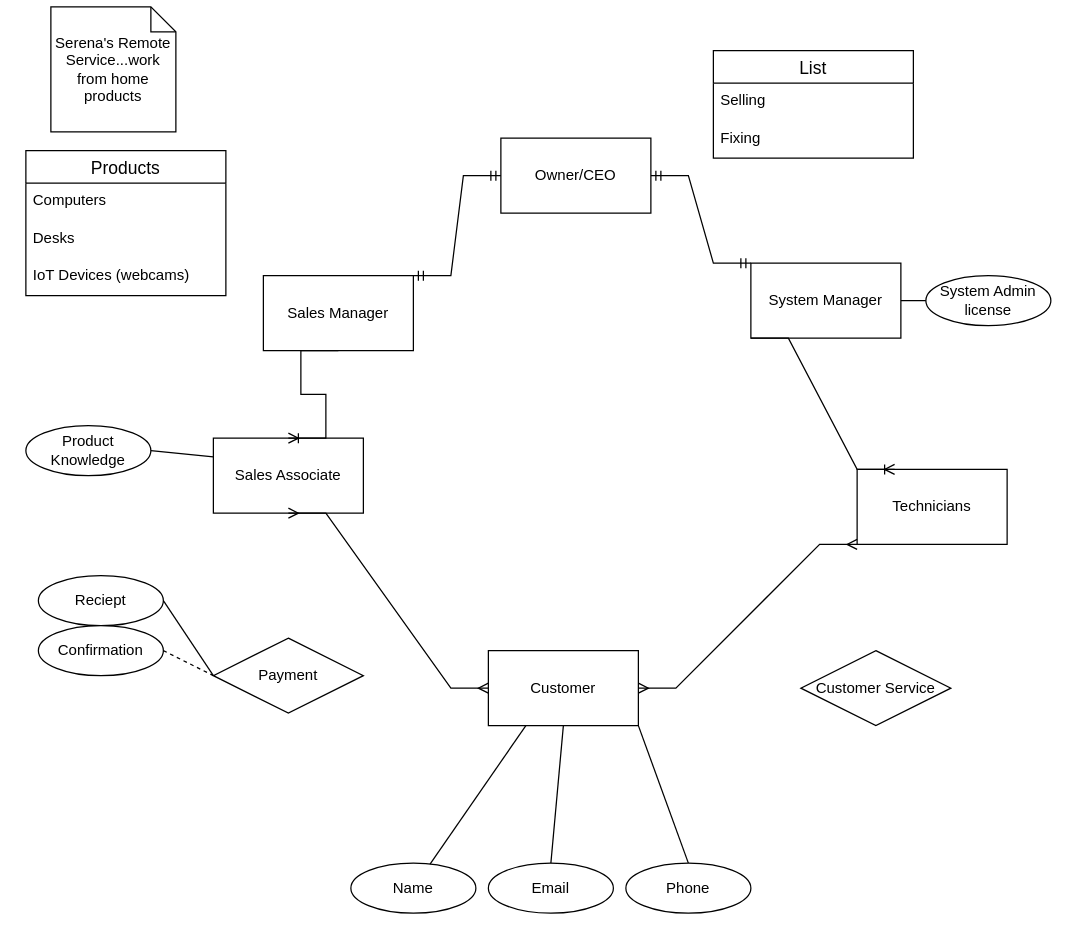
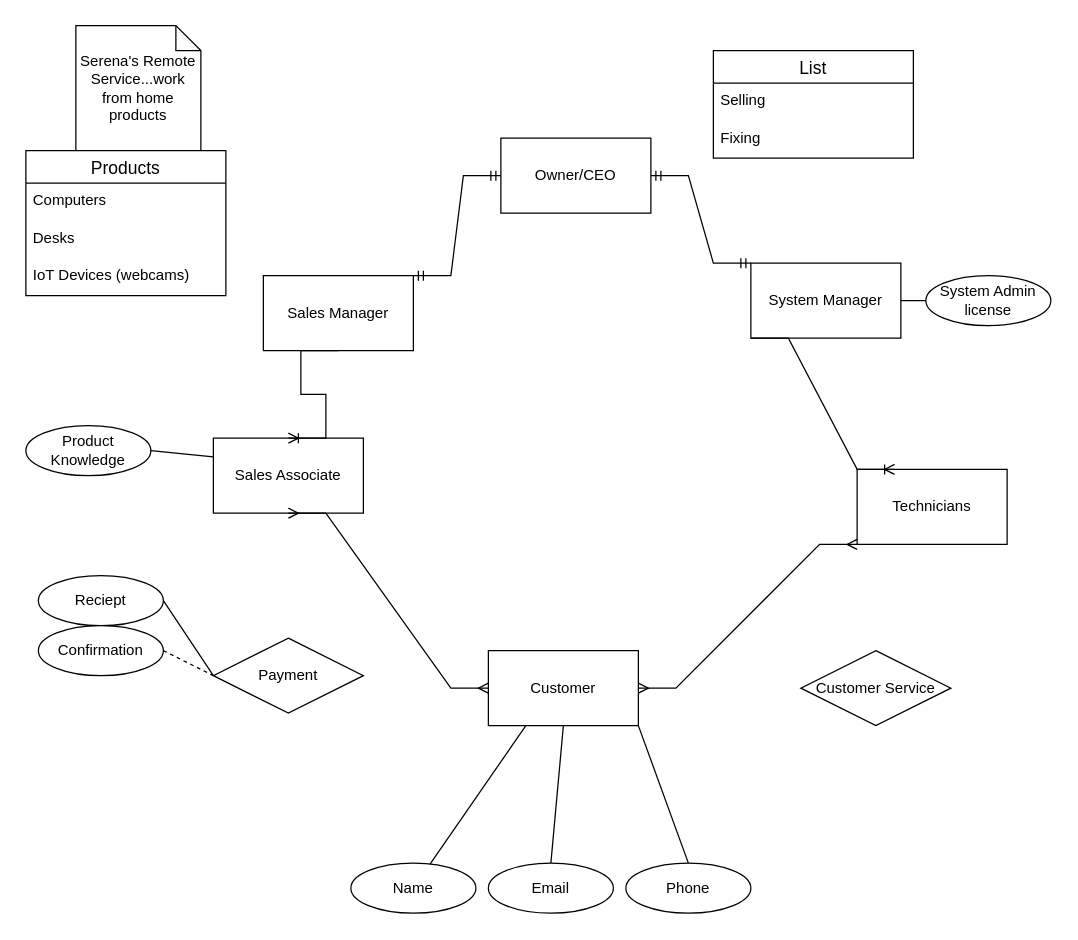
node "Serena's Remote Service...work from home products": moved (113, 69) -> (138, 88)
